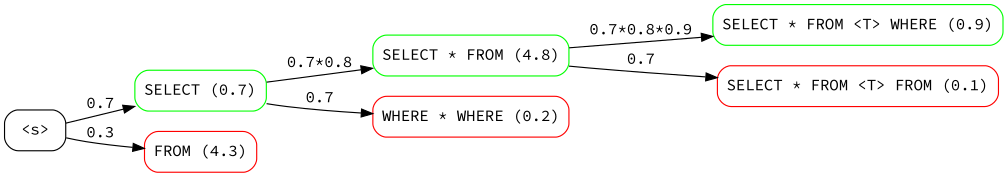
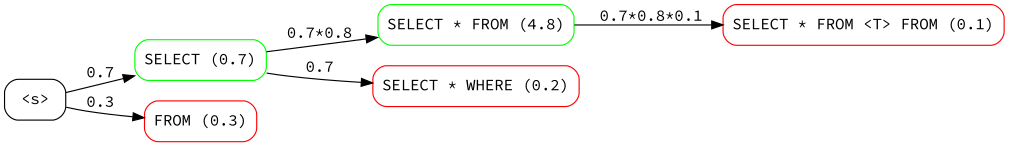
node "SELECT * FROM <T> WHERE (0.9)": removed
edge "SELECT * FROM (4.8)" -> "SELECT * FROM <T> FROM (0.1)": label "0.7" -> "0.7*0.8*0.1"
node "WHERE * WHERE (0.2)": label "WHERE * WHERE (0.2)" -> "SELECT * WHERE (0.2)"
node "FROM (4.3)": label "FROM (4.3)" -> "FROM (0.3)"
